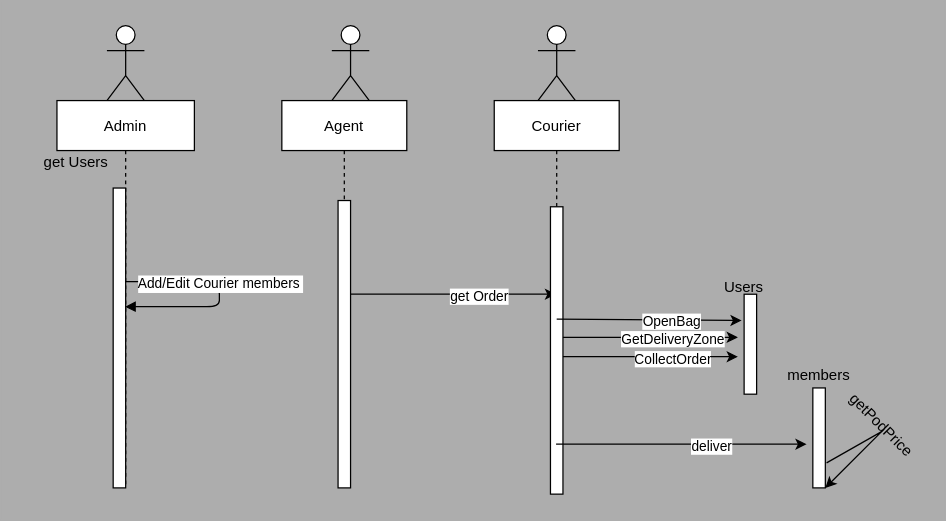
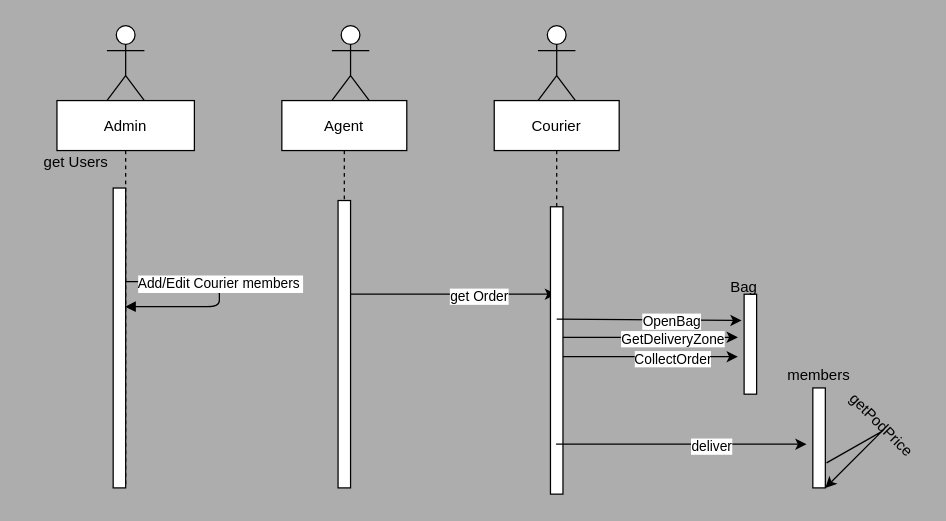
node "Users": label "Users" -> "Bag"
